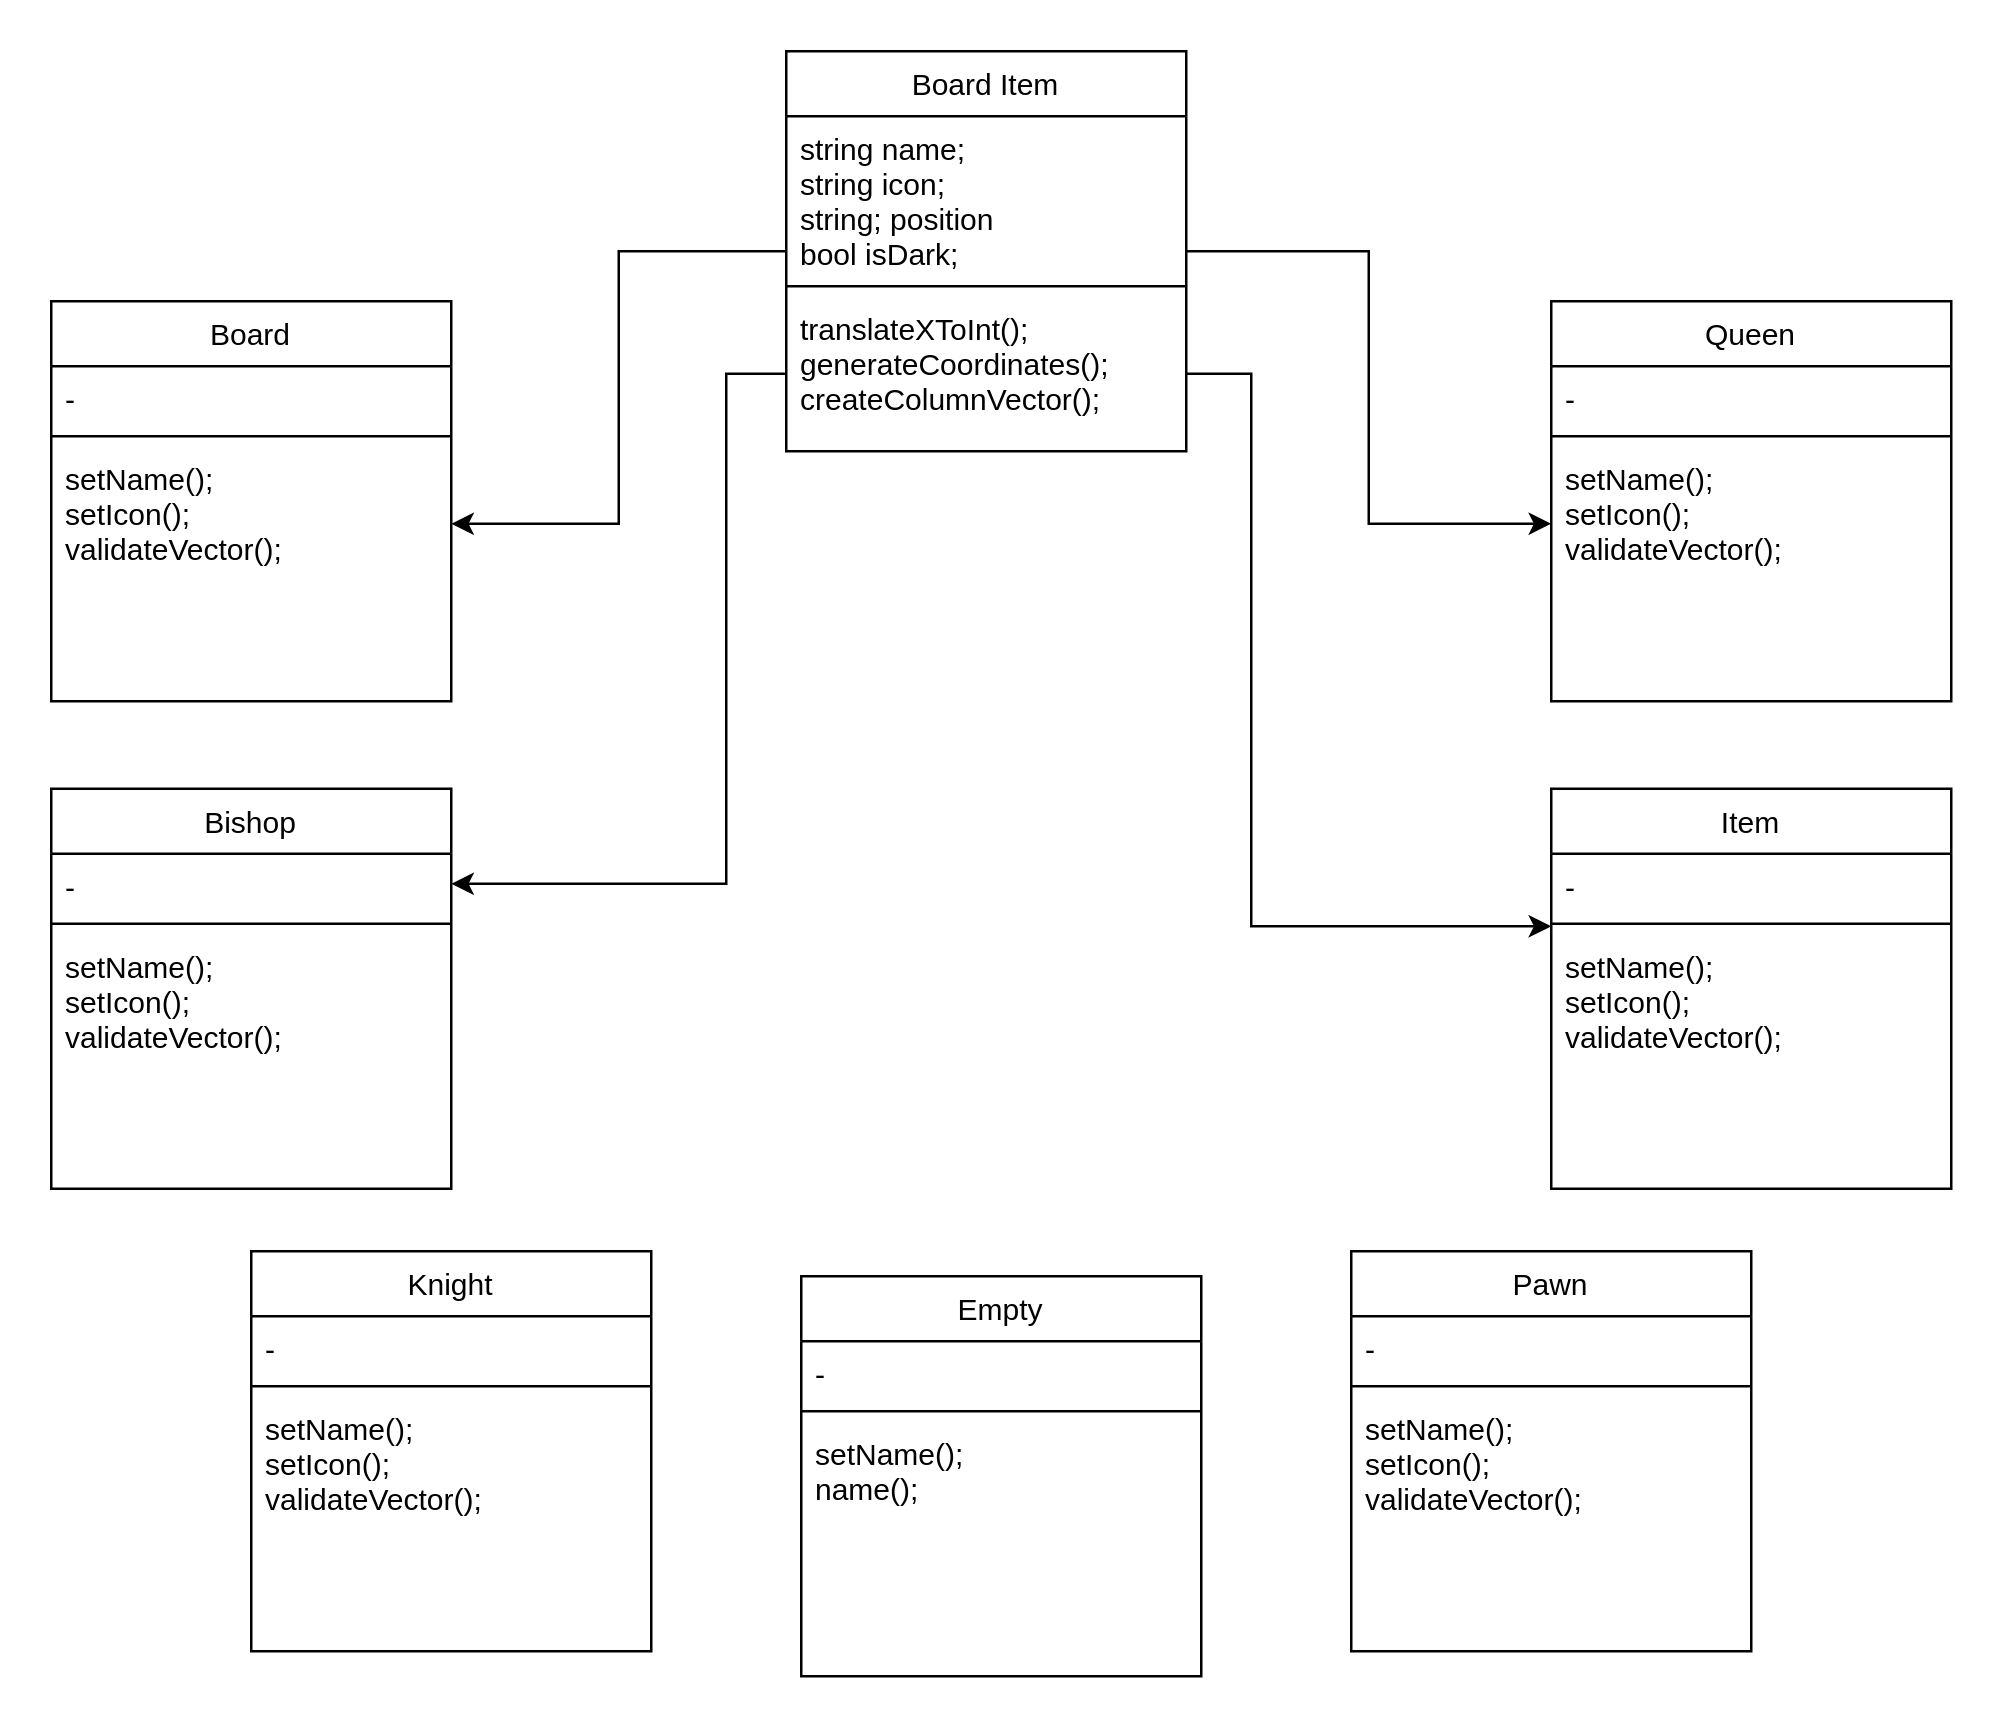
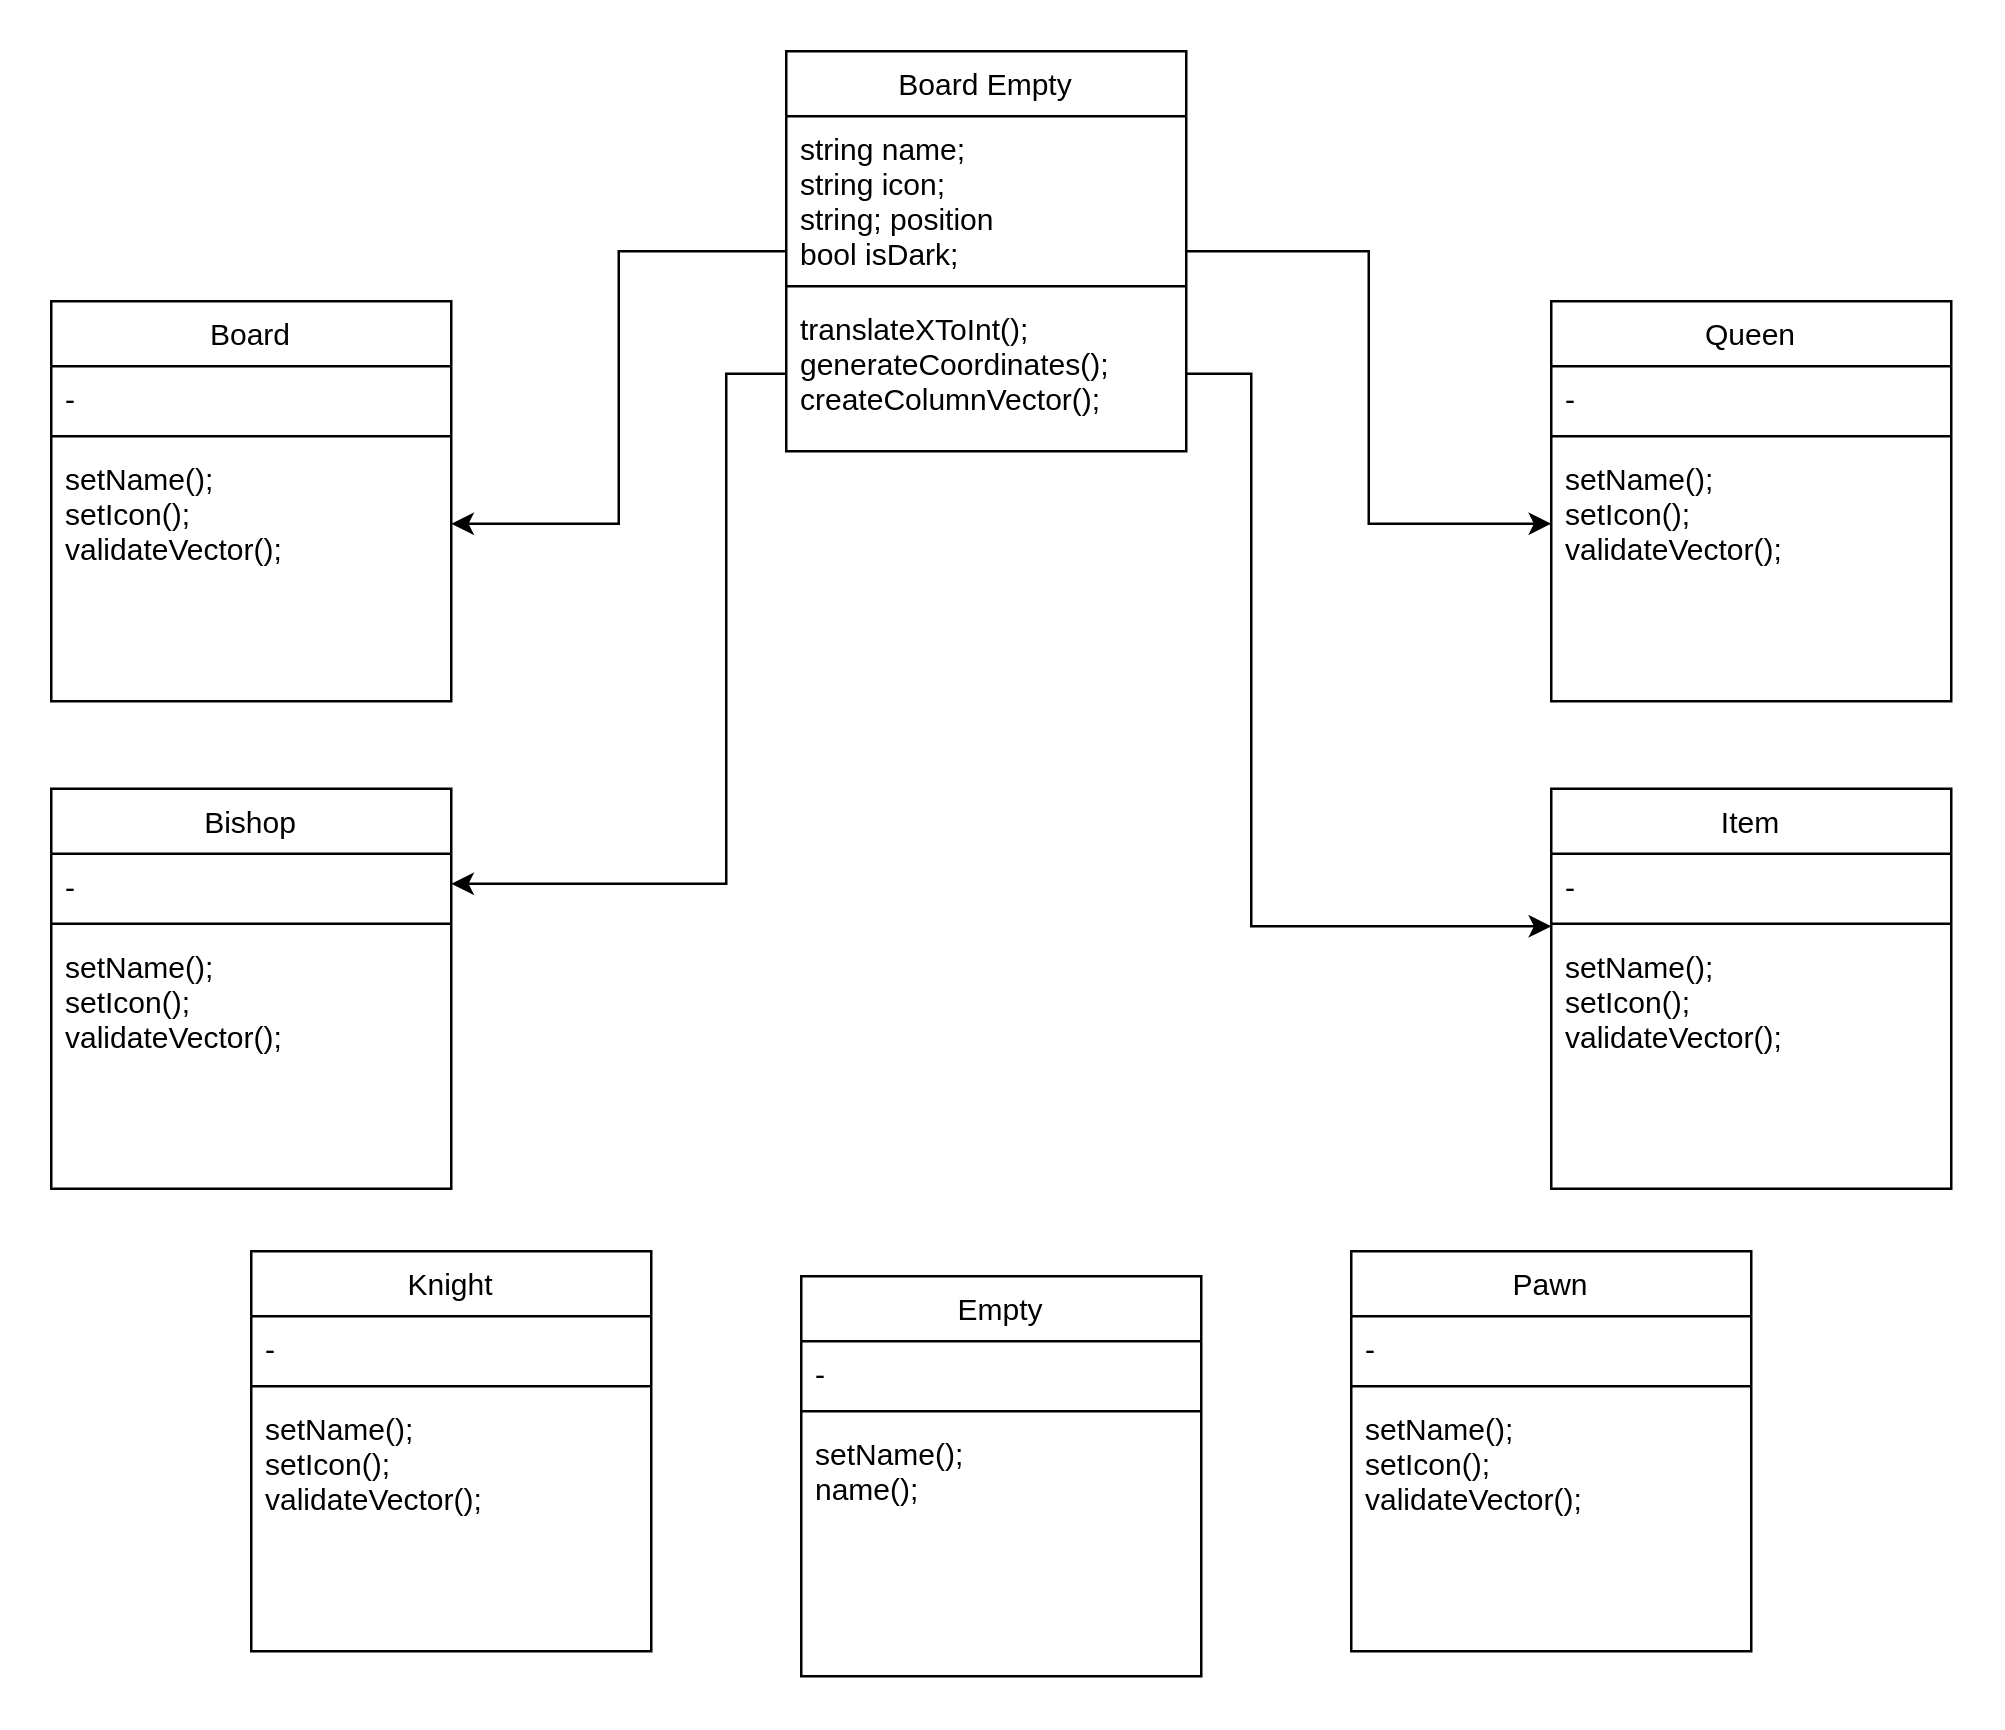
node "Board Item": label "Board Item" -> "Board Empty"
